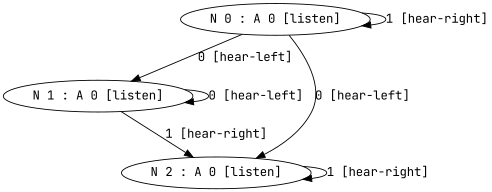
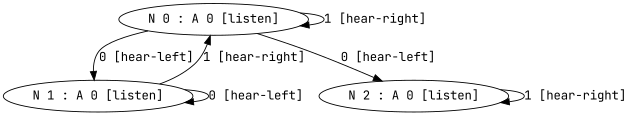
edge "N 1 : A 0 [listen]" -> "N 2 : A 0 [listen]": now "N 1 : A 0 [listen]" -> "N 0 : A 0 [listen]"
